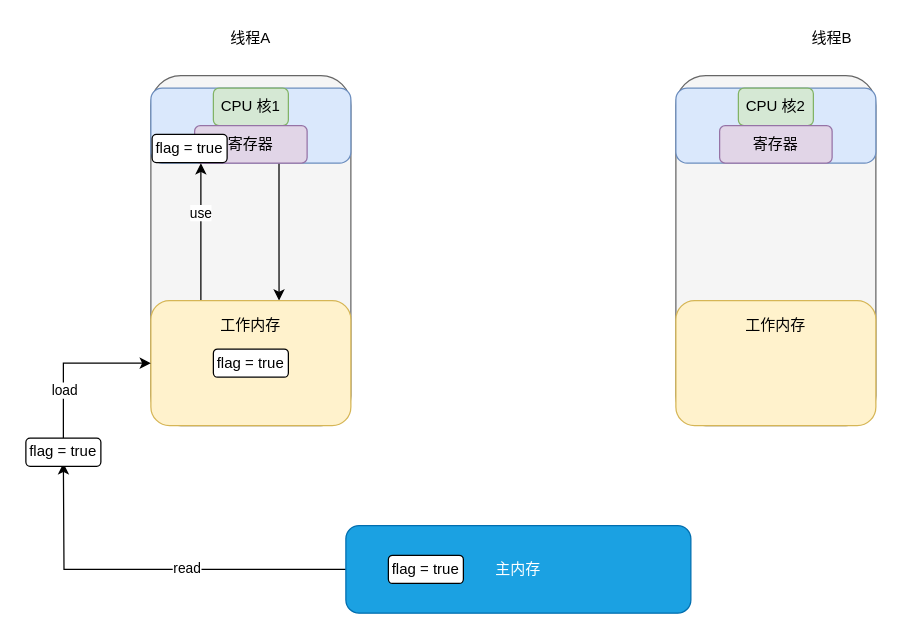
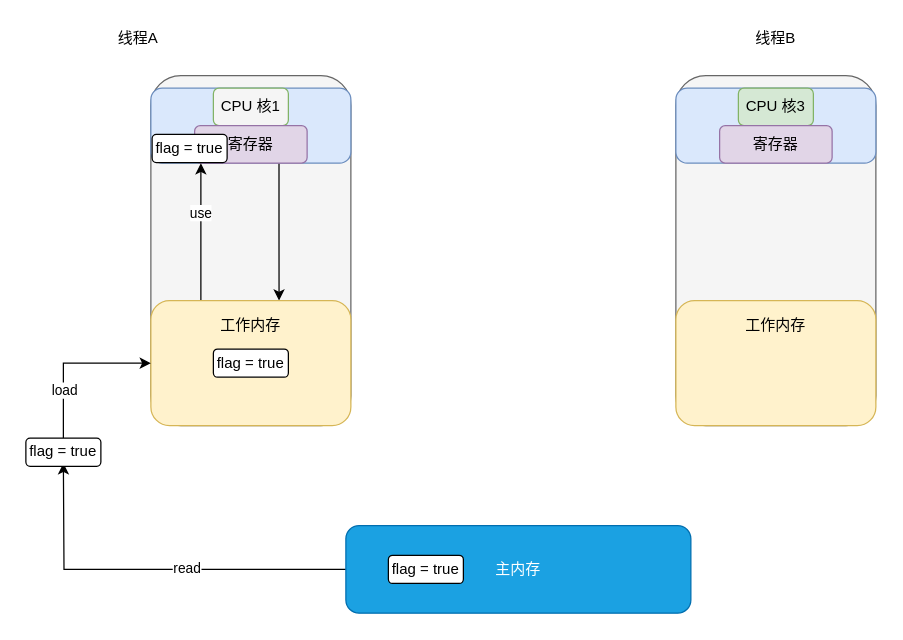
node "线程A": moved (251, 38) -> (138, 38)
node "线程B": moved (832, 38) -> (776, 38)
node "CPU 核1": fillcolor #d5e8d4 -> #f5f5f5
node "CPU 核2": label "CPU 核2" -> "CPU 核3"
